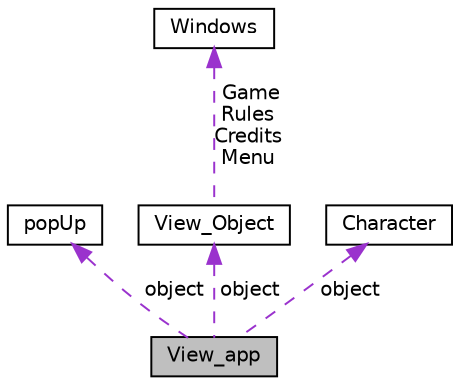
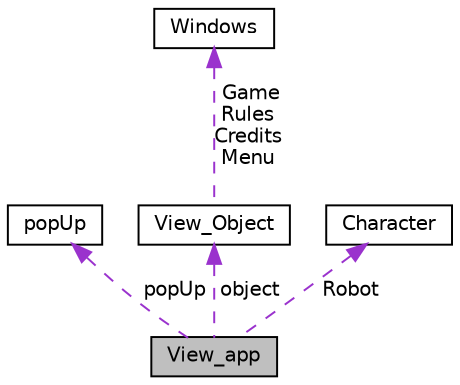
edge "View_app" -> "popUp": label " object" -> " popUp"
edge "View_app" -> "Character": label " object" -> " Robot"
